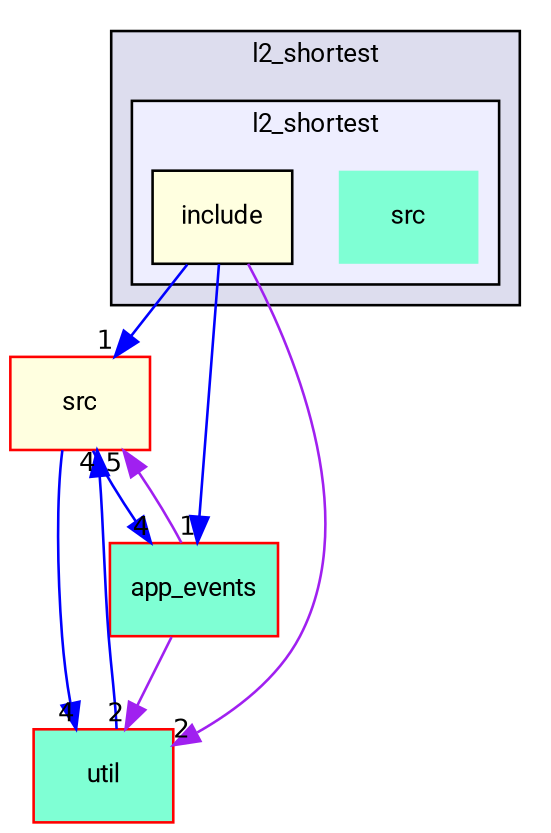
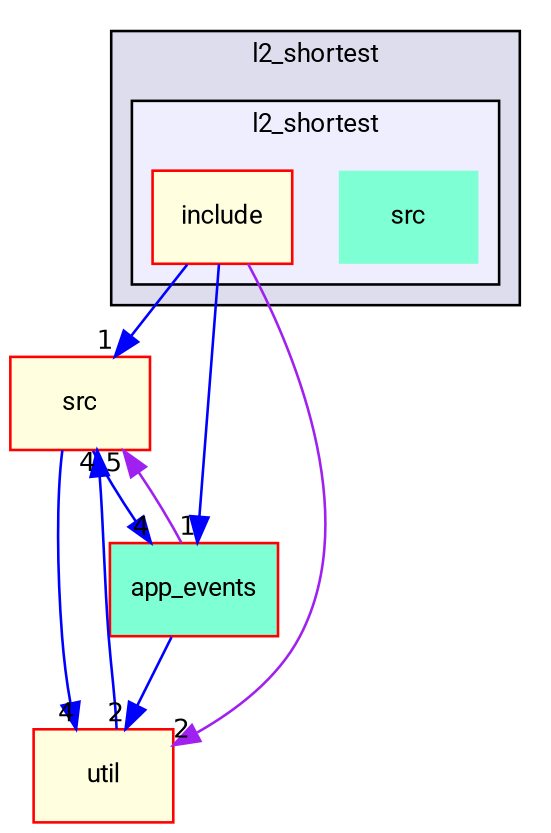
node "include": color black -> red
edge "app_events" -> "util": color purple -> blue
node "util": fillcolor aquamarine -> lightyellow
